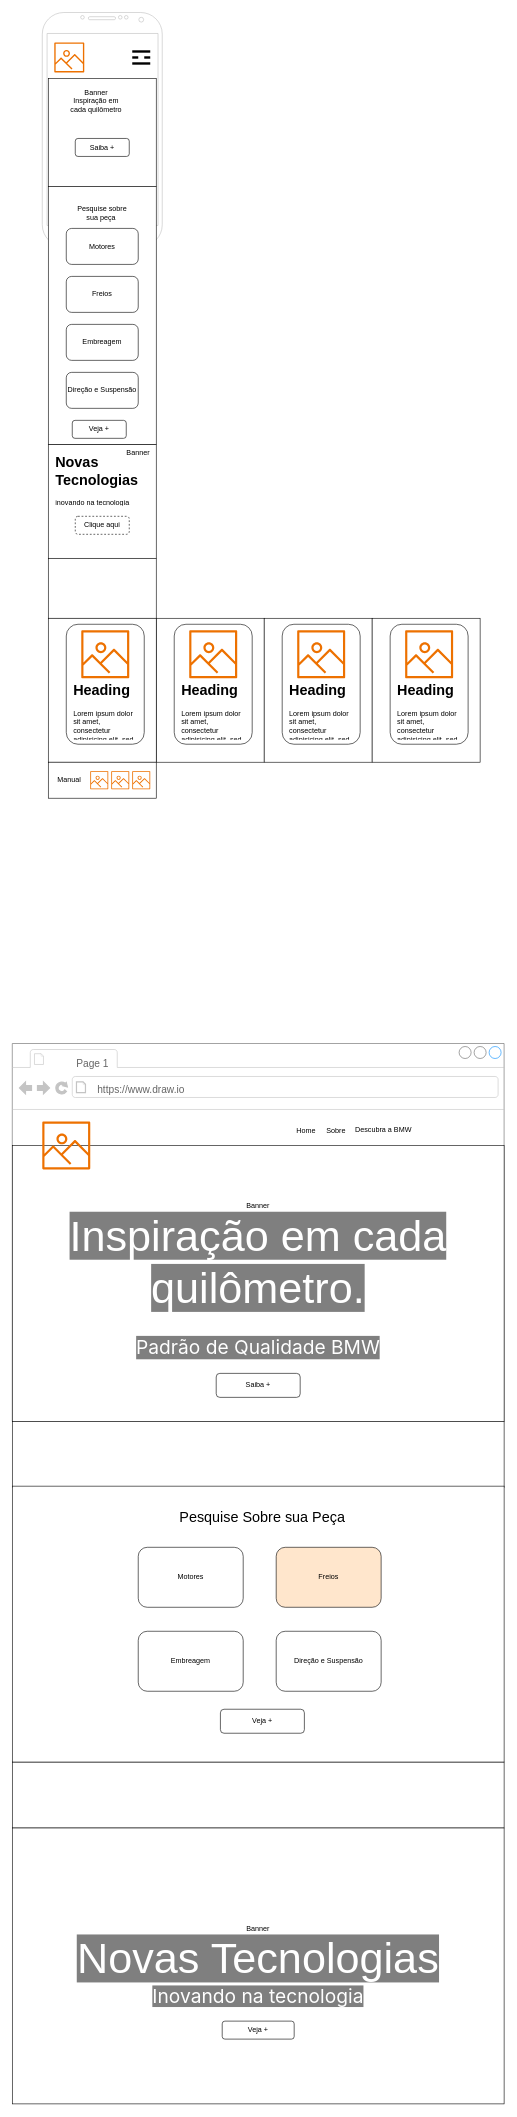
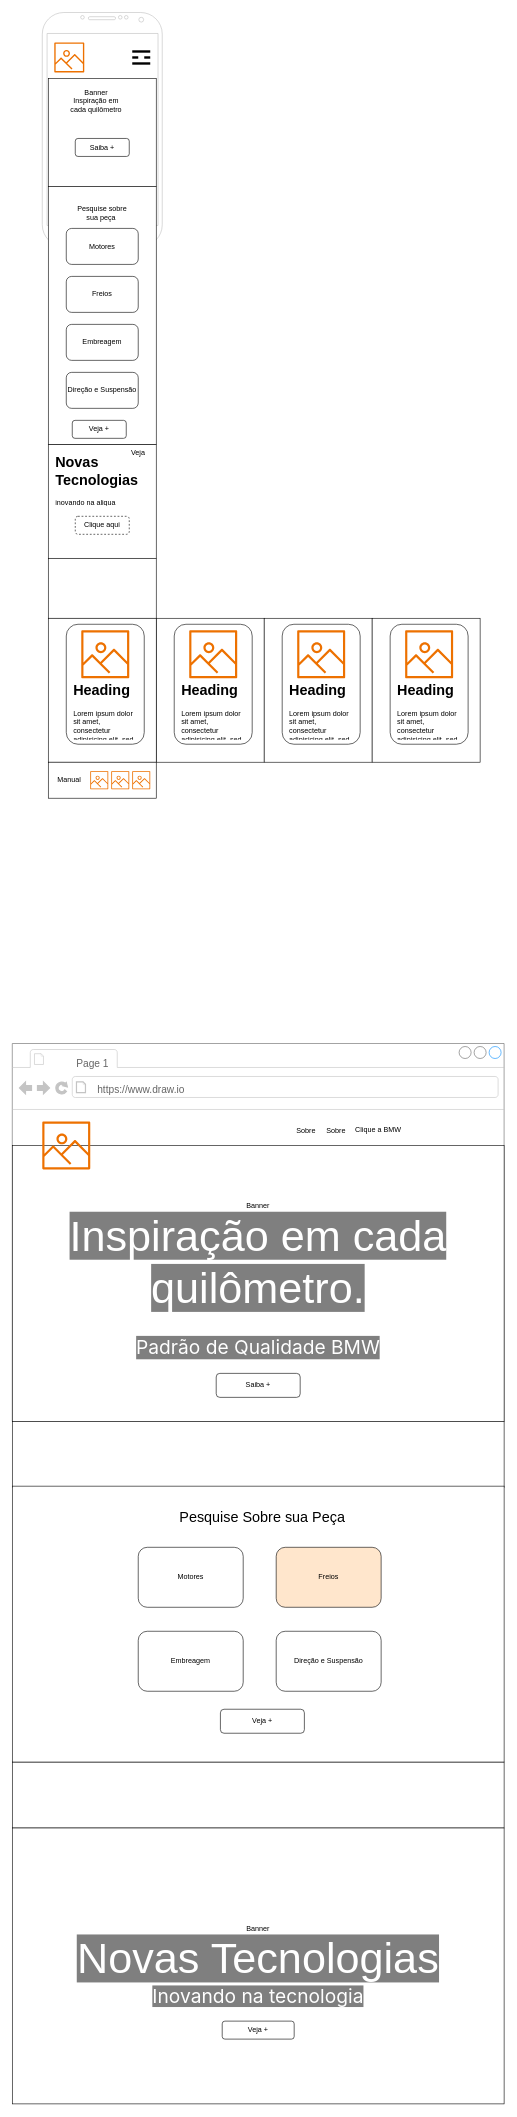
node "Banner": label "Banner" -> "Veja"
node "Novas Tecnologiasinovando na tecnologia": label "Novas Tecnologiasinovando na tecnologia" -> "Novas Tecnologiasinovando na aliqua"
node "Descubra a BMW": label "Descubra a BMW" -> "Clique a BMW"
node "Home": label "Home" -> "Sobre"
